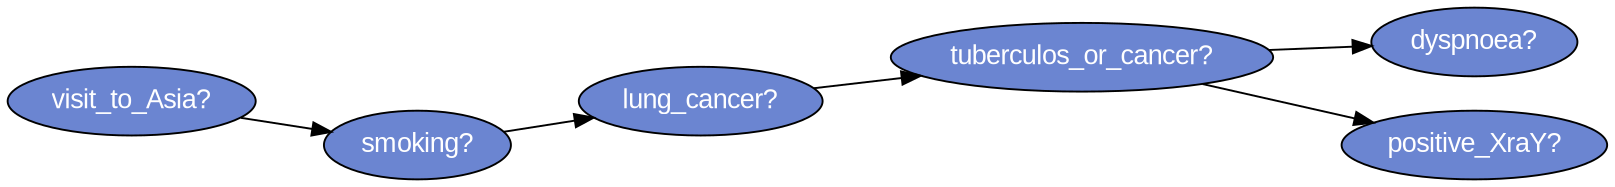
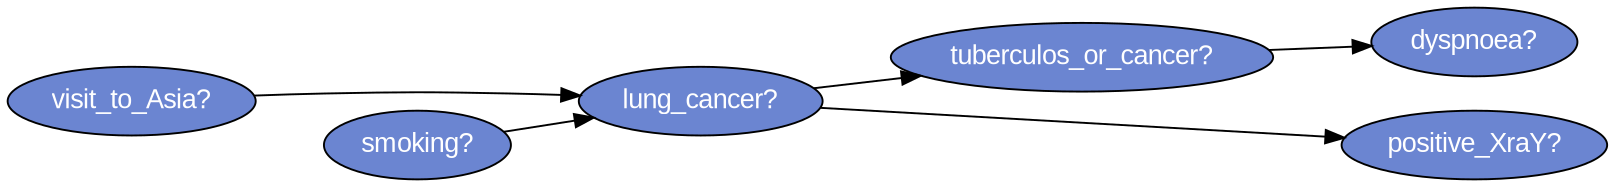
edge "tuberculos_or_cancer?" -> "positive_XraY?": now "lung_cancer?" -> "positive_XraY?"
edge "visit_to_Asia?" -> "smoking?": now "visit_to_Asia?" -> "lung_cancer?"
